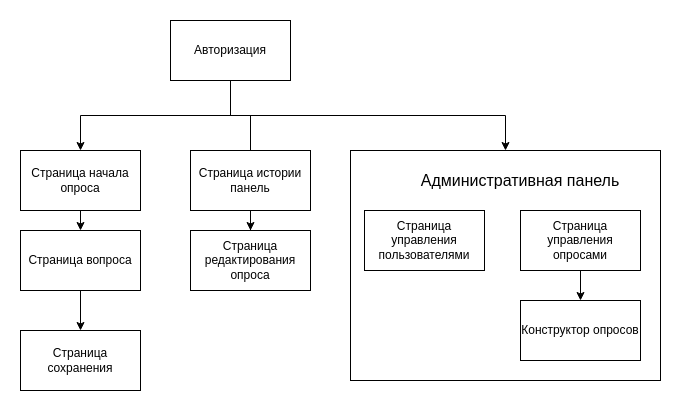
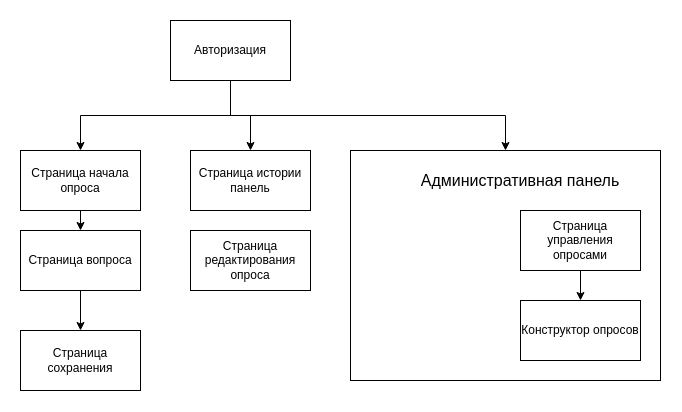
edge "Авторизация" -- "Страница истории панель": arrowhead none -> classic
edge "Страница истории панель" -> "Страница редактирования опроса": removed
node "Страница управления пользователями": removed
